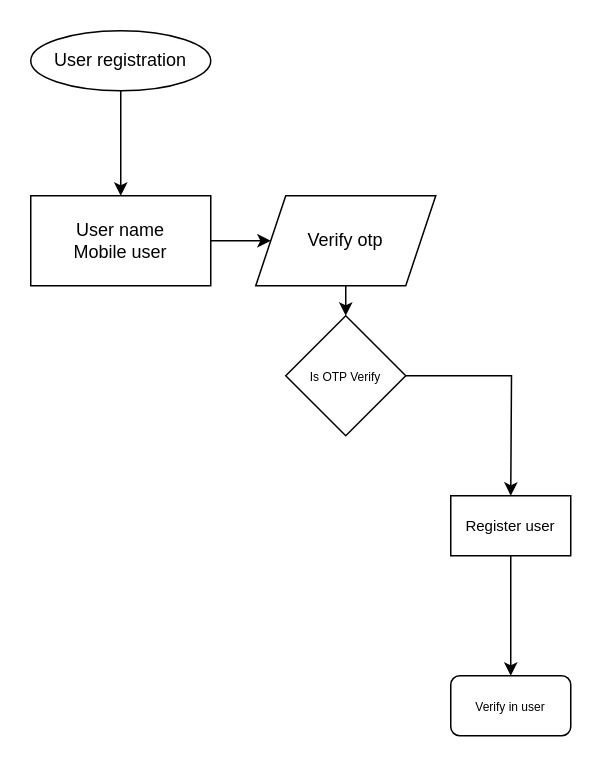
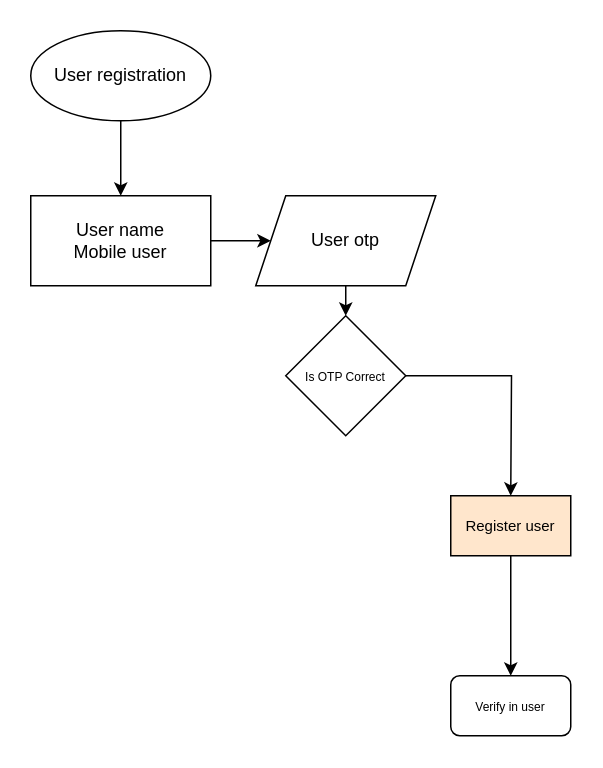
node "User registration": size 180x60 -> 180x90
node "Verify otp": label "Verify otp" -> "User otp"
node "Is OTP Verify": label "Is OTP Verify" -> "Is OTP Correct"
node "Register user": fillcolor #ffffff -> #ffe6cc
